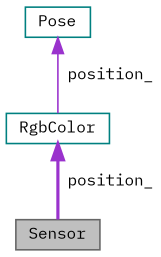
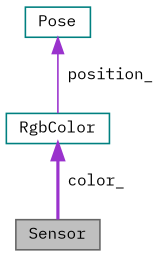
edge "Sensor" -> "RgbColor": label " position_" -> " color_"
